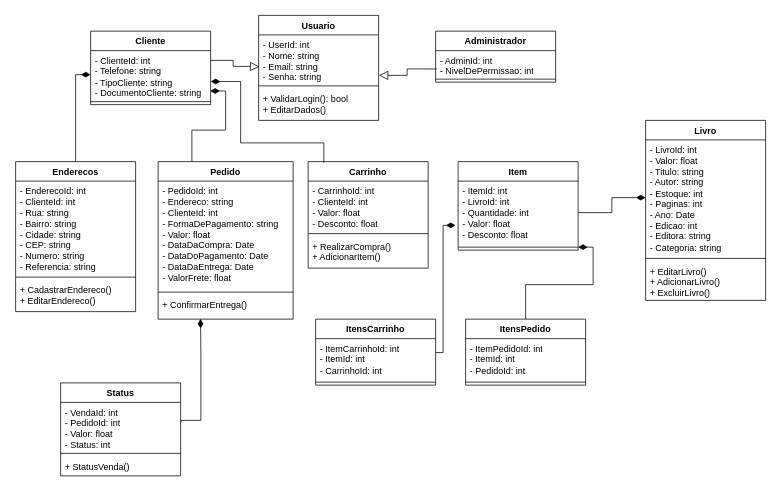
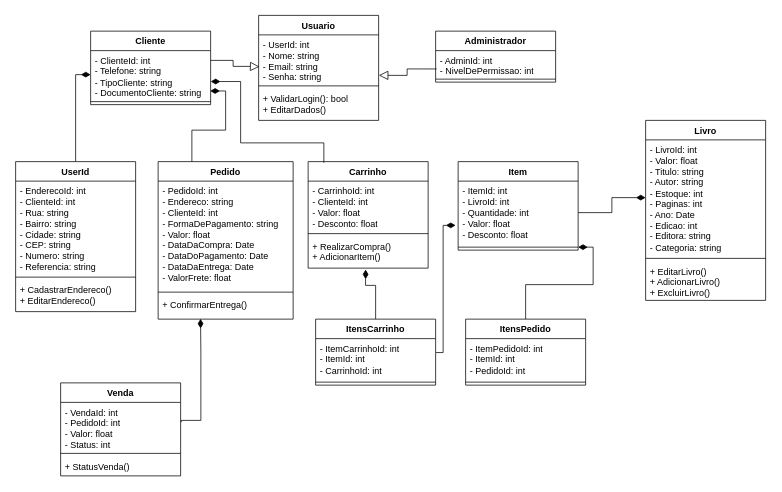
node "Enderecos": label "Enderecos" -> "UserId"
edge "ItensCarrinho" -> "+ RealizarCompra() + AdicionarItem()": added
node "Status": label "Status" -> "Venda"
